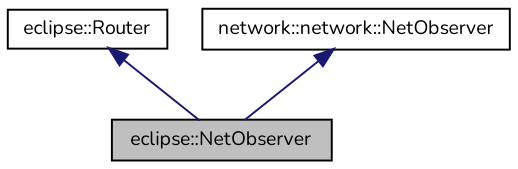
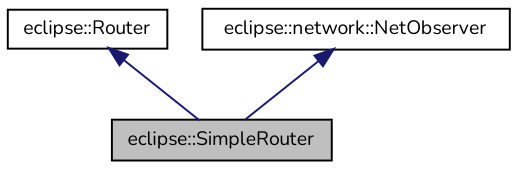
node "network::network::NetObserver": label "network::network::NetObserver" -> "eclipse::network::NetObserver"
node "eclipse::NetObserver": label "eclipse::NetObserver" -> "eclipse::SimpleRouter"
